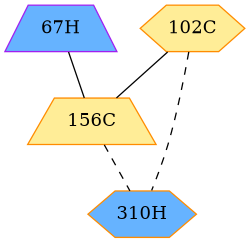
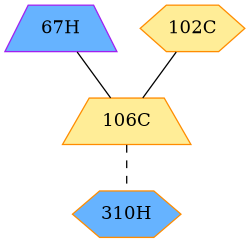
node "156C": label "156C" -> "106C"
edge "102C" -- "310H": removed
